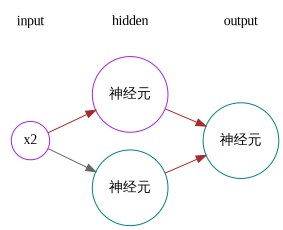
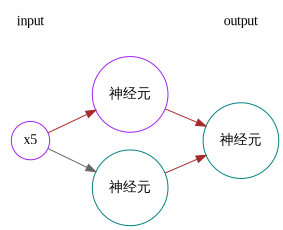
node "hidden": removed
node "x2": label "x2" -> "x5"
